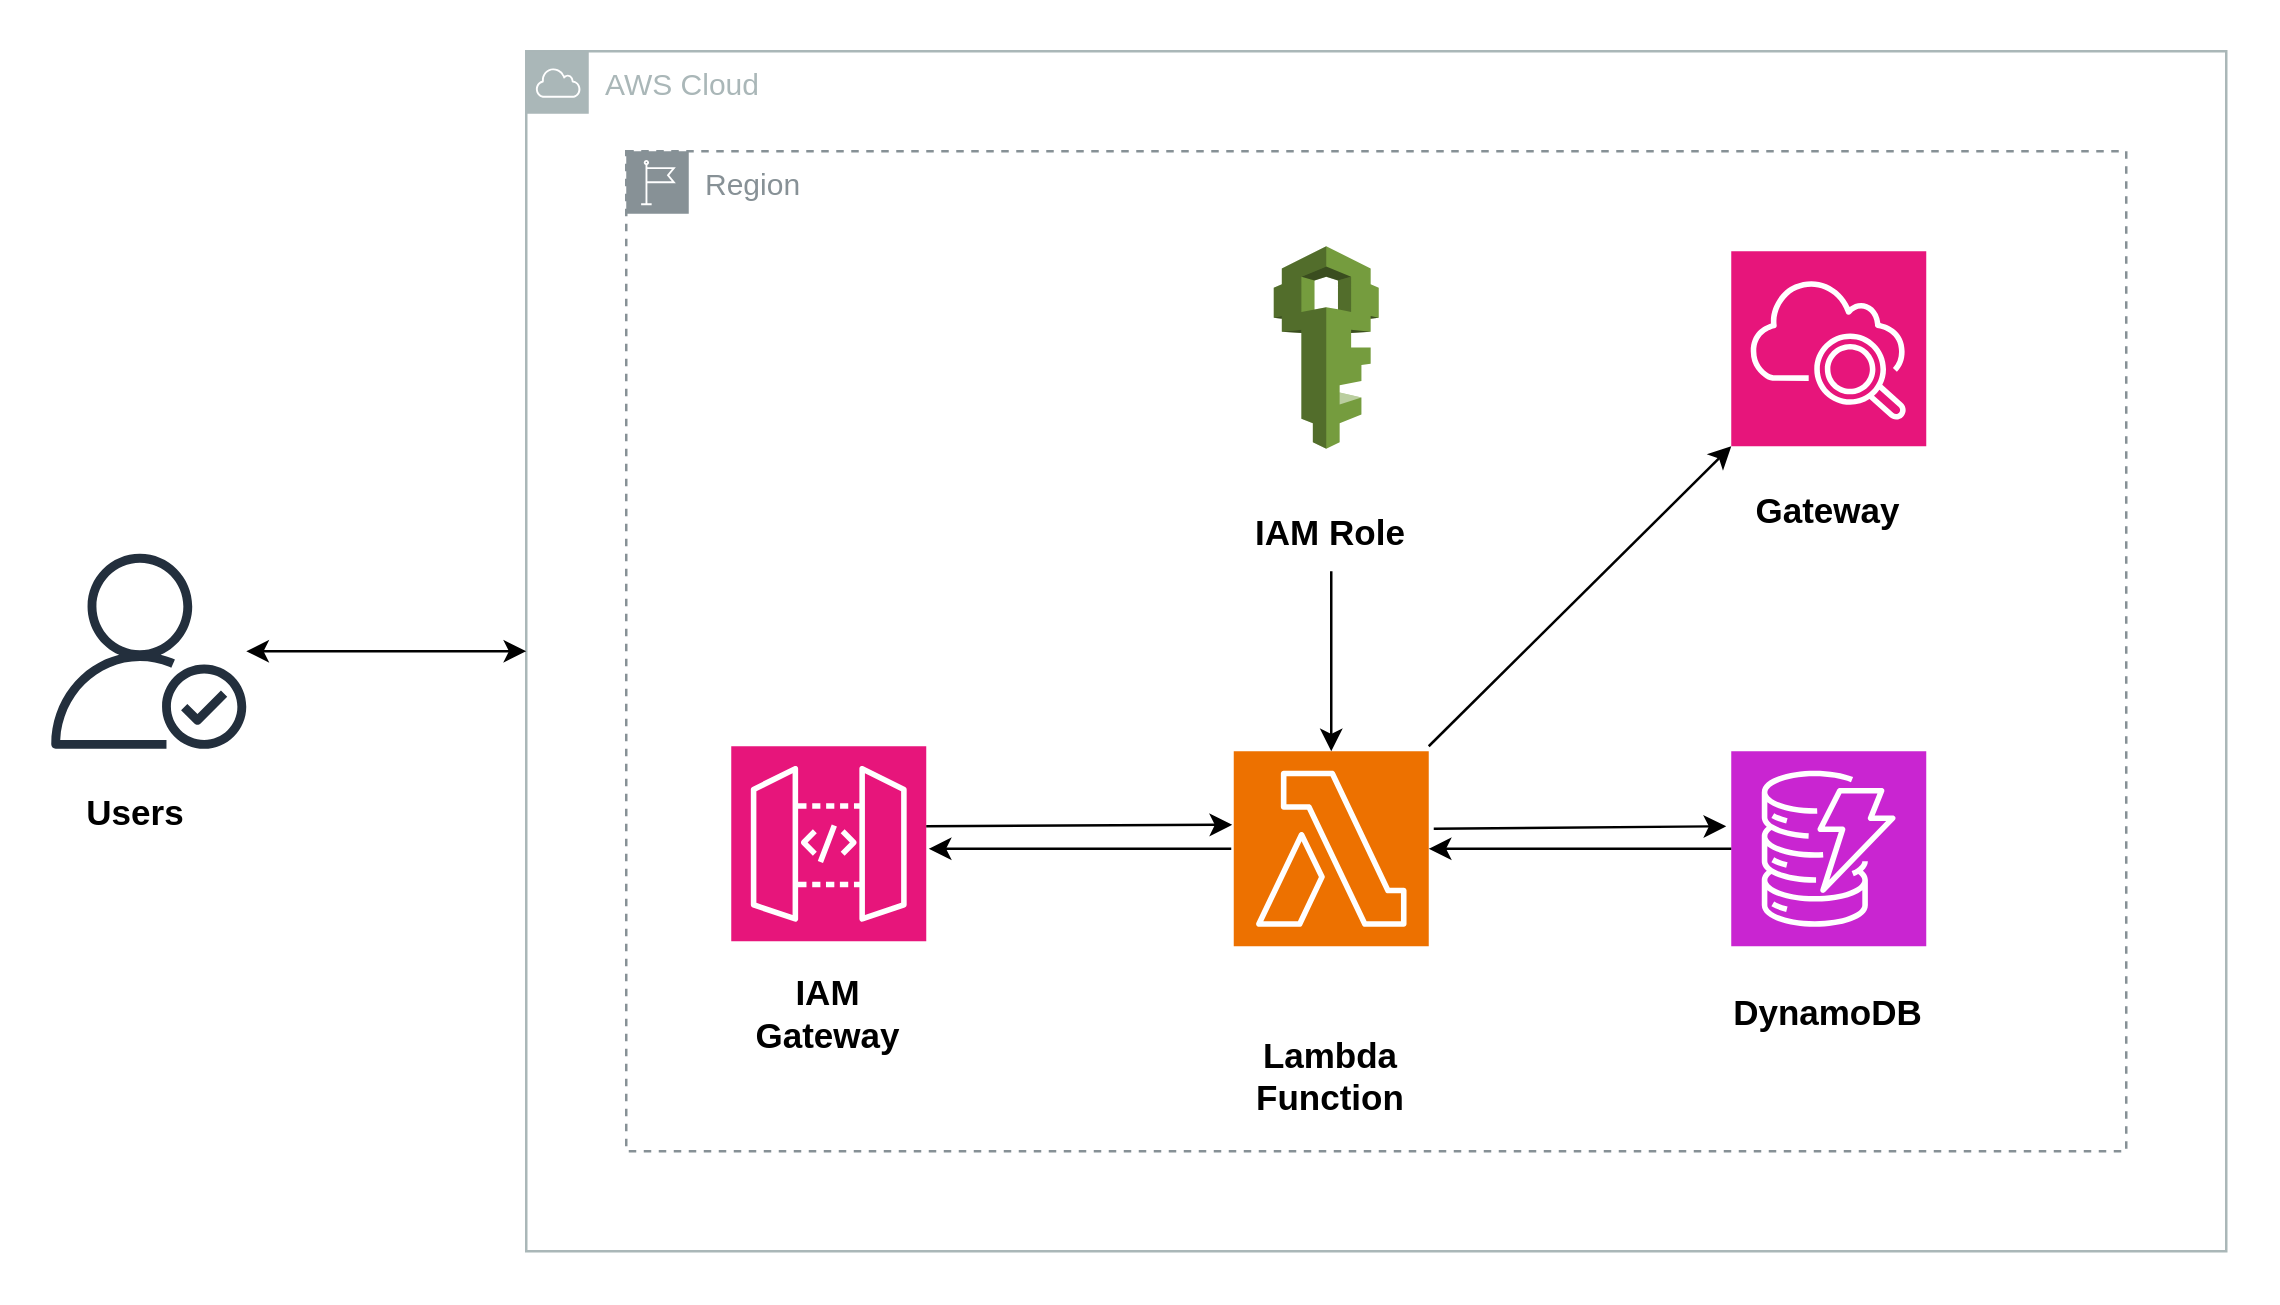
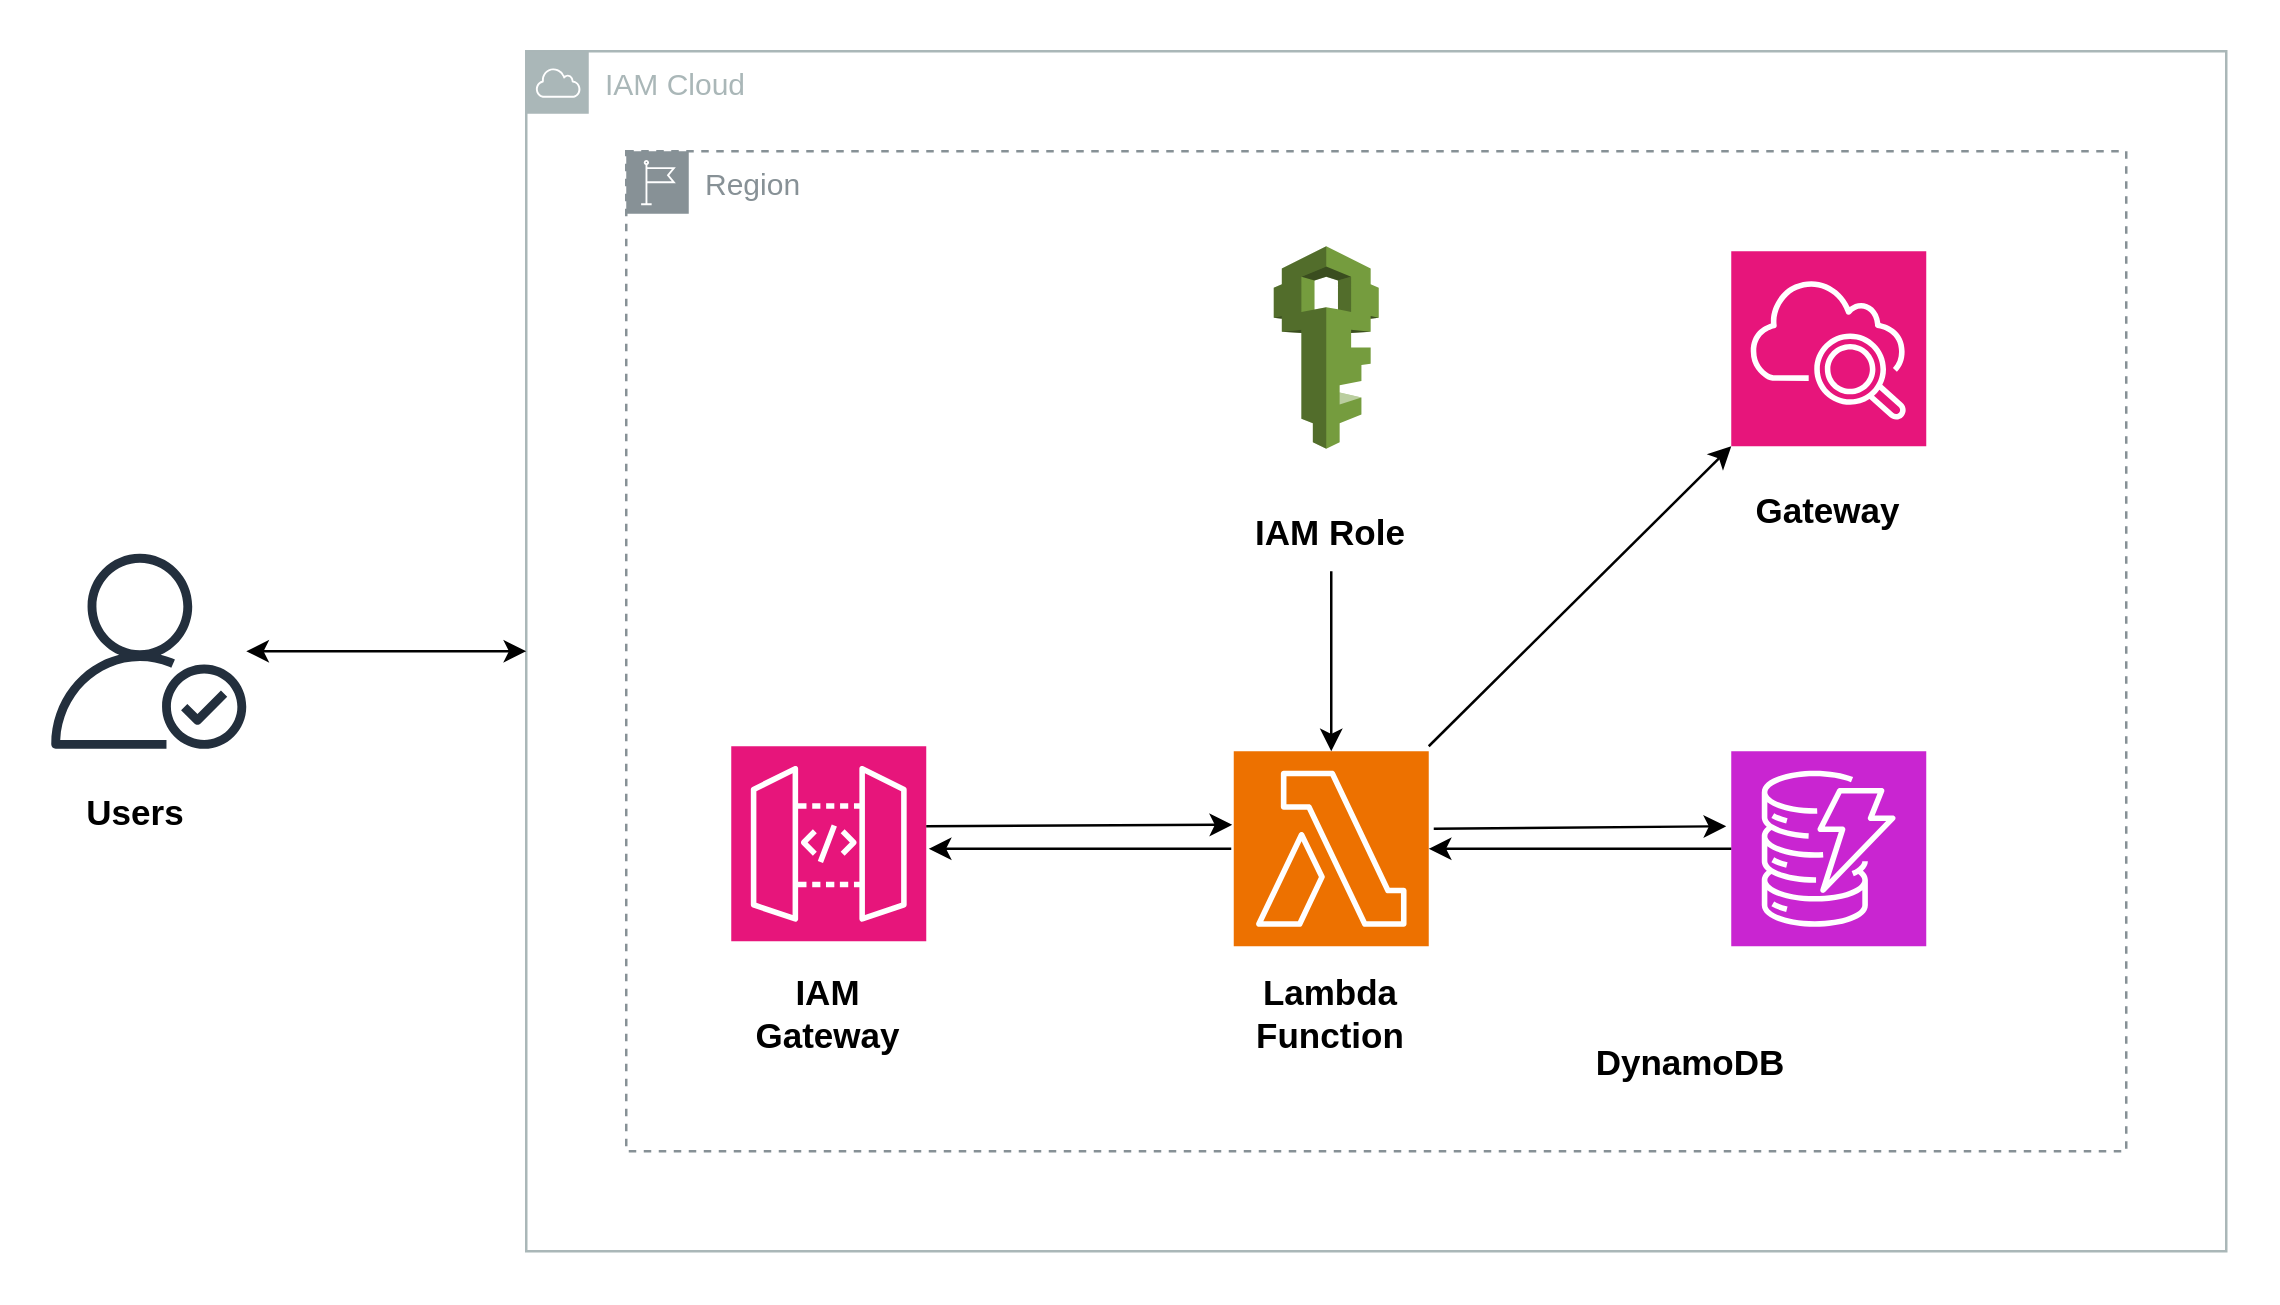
node "AWS Cloud": label "AWS Cloud" -> "IAM Cloud"
node "DynamoDB": moved (1829, 1014) -> (1691, 1064)
node "Lambda Function": moved (1331, 1076) -> (1331, 1014)
